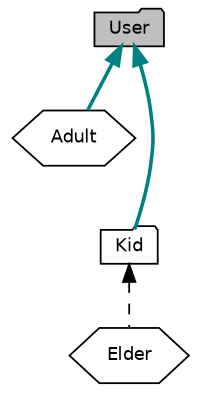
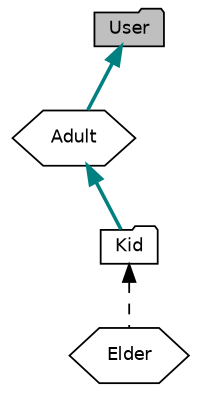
edge "Kid" -> "User": now "Kid" -> "Adult"
